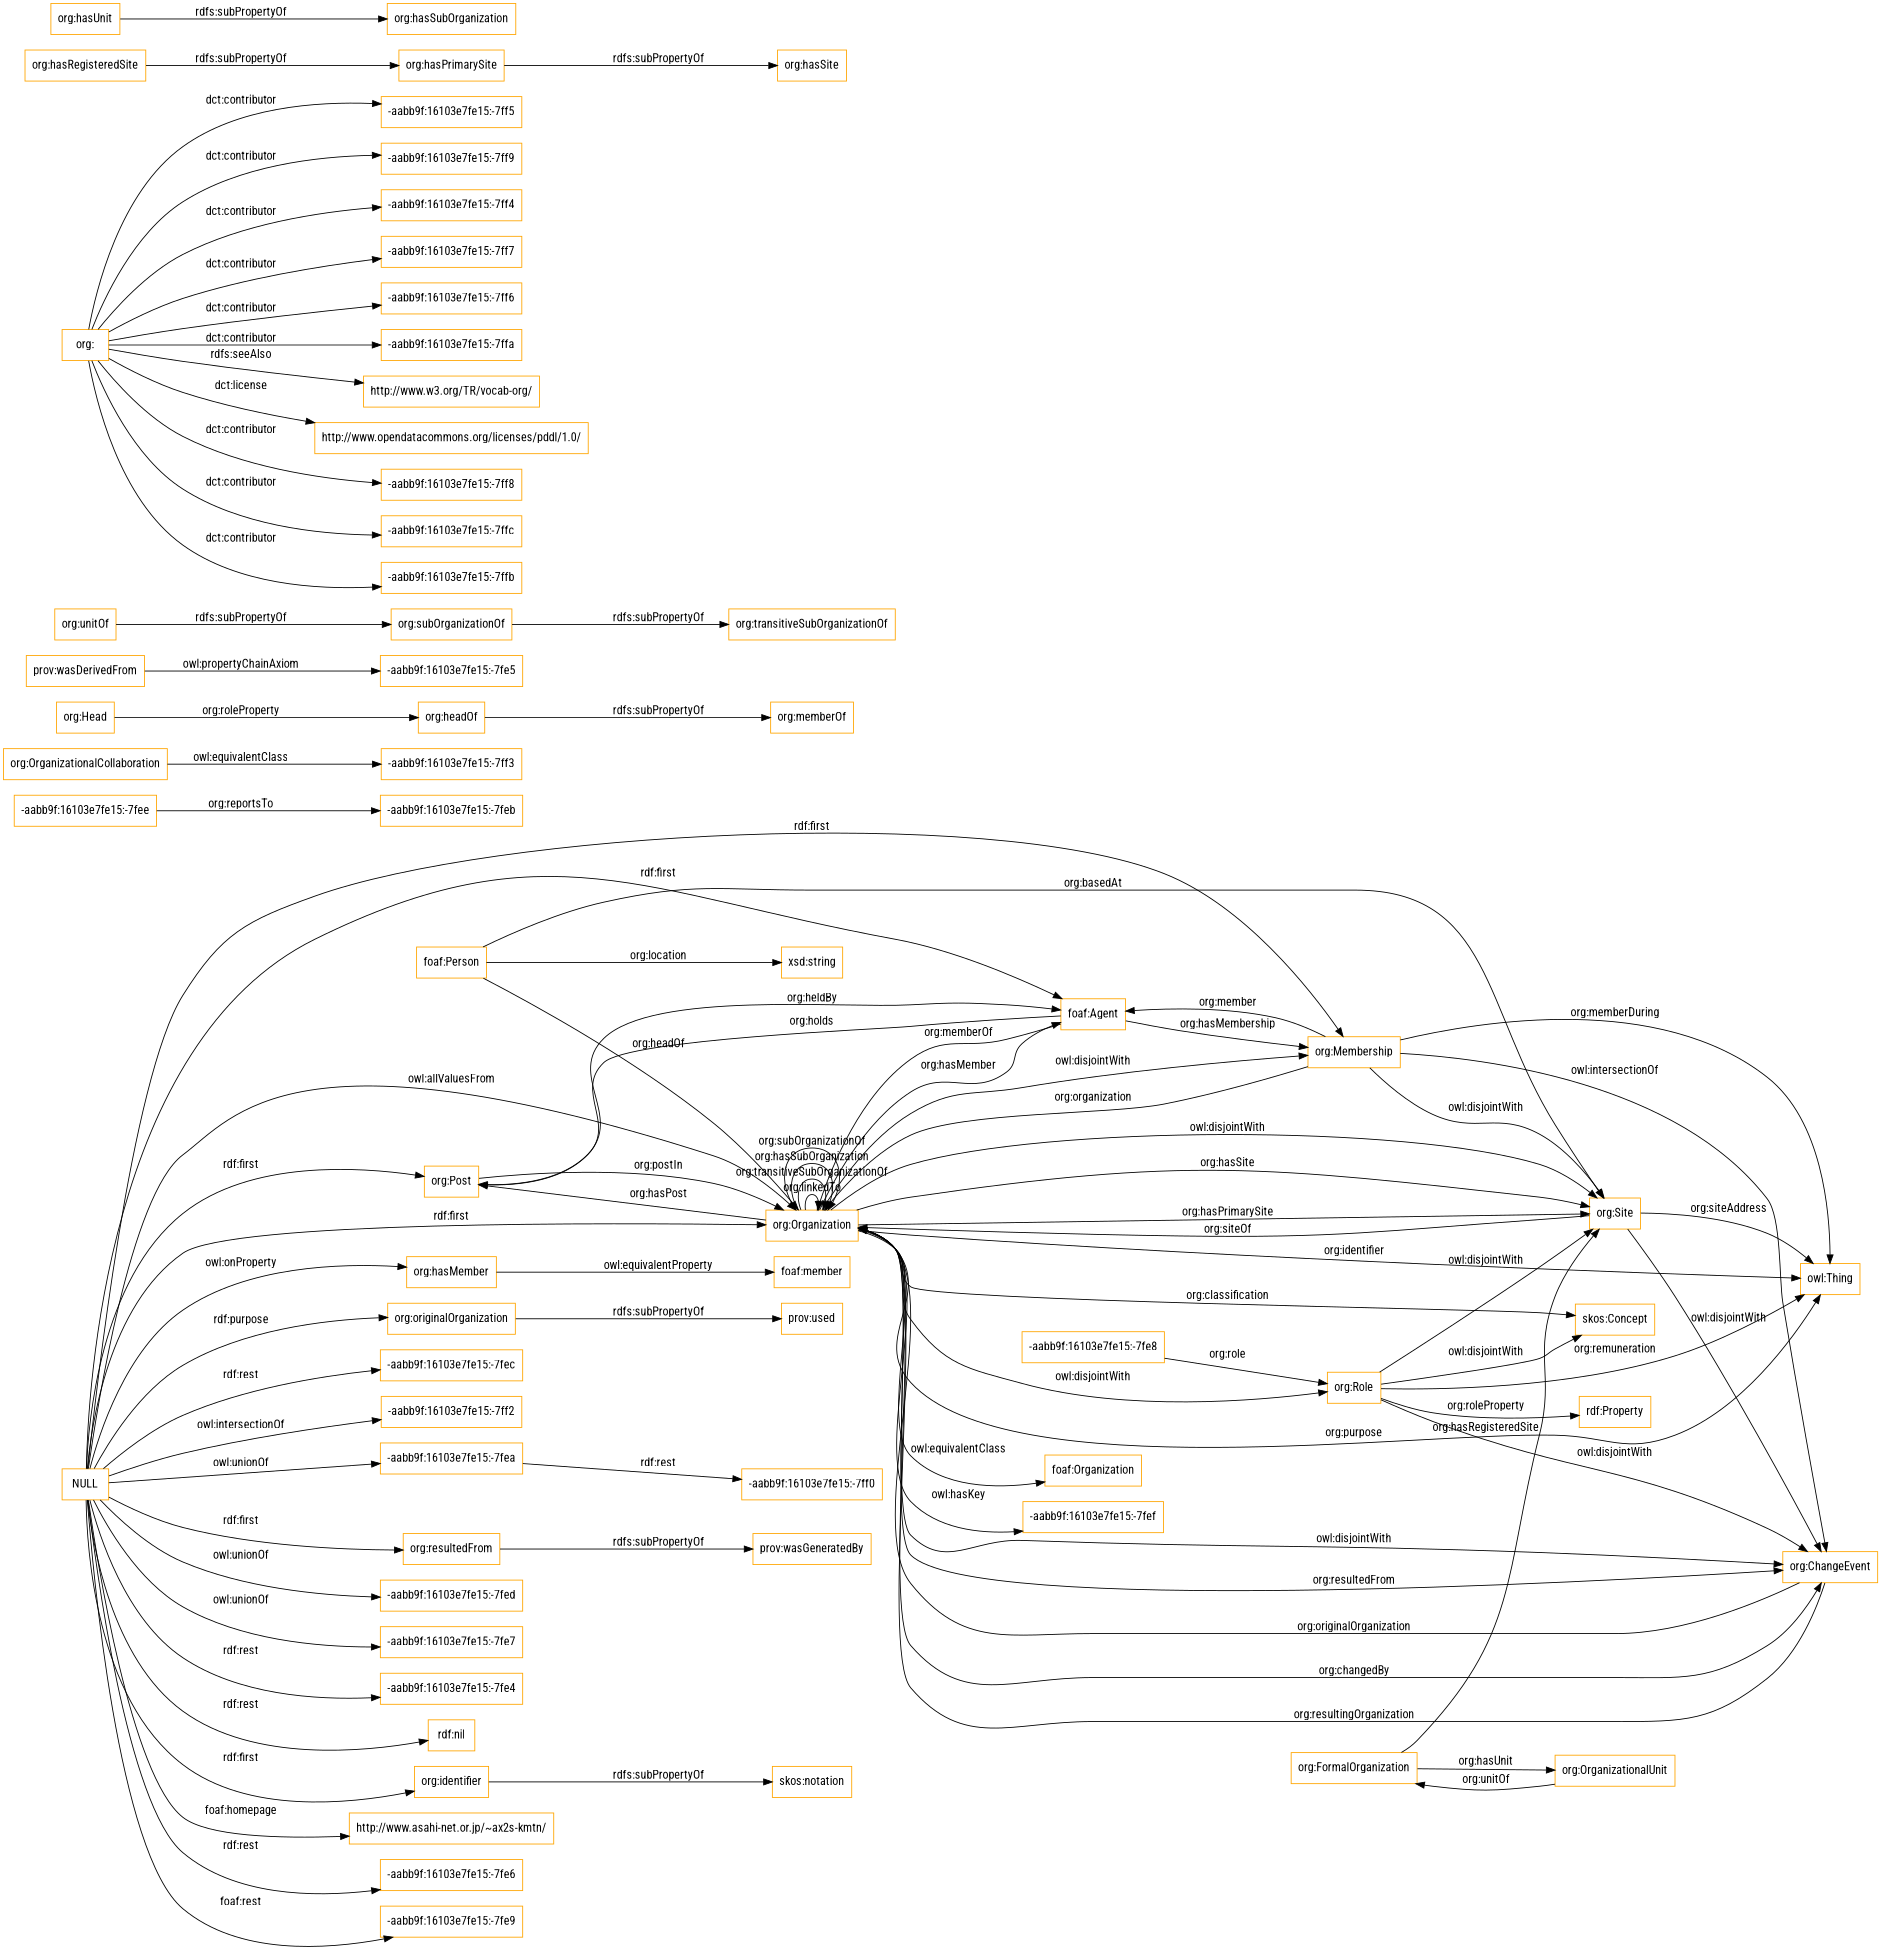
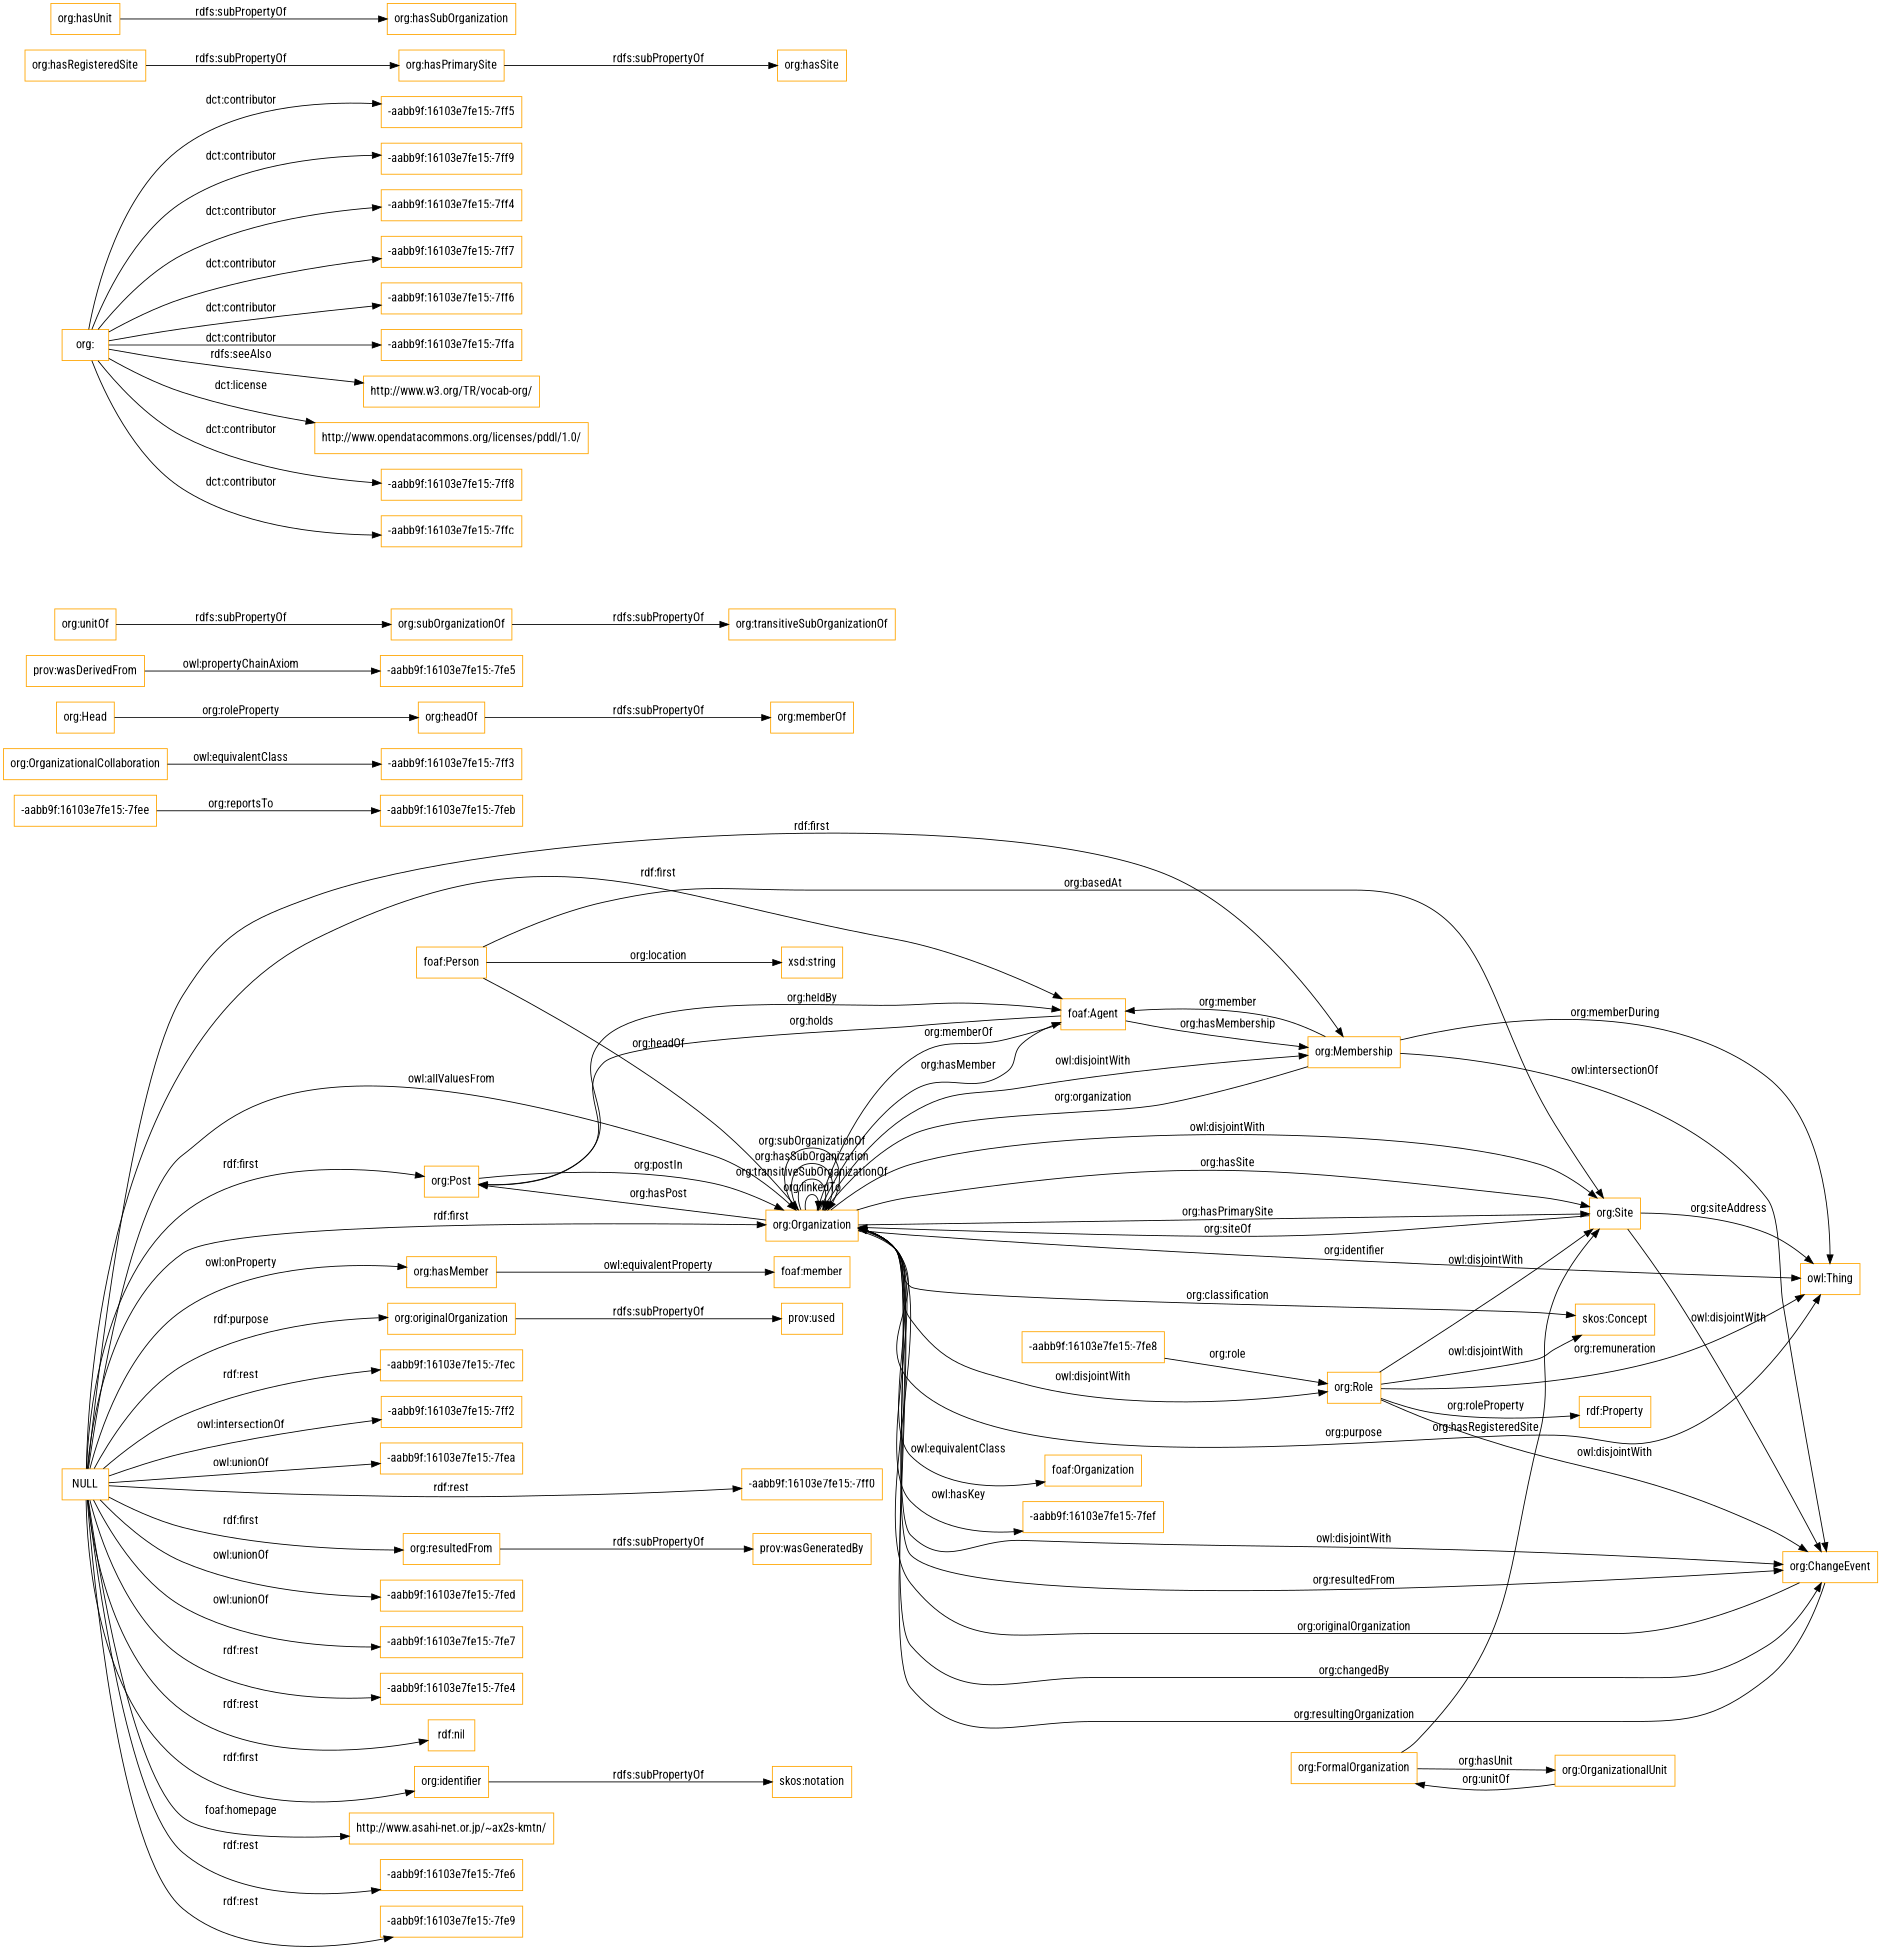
node "-aabb9f:16103e7fe15:-7ffb": removed
edge "org:Membership" -> "org:Site": removed, label "owl:disjointWith"
edge "-aabb9f:16103e7fe15:-7fea" -> "-aabb9f:16103e7fe15:-7ff0": now "NULL" -> "-aabb9f:16103e7fe15:-7ff0"
edge "NULL" -> "-aabb9f:16103e7fe15:-7fe9": label "foaf:rest" -> "rdf:rest"
